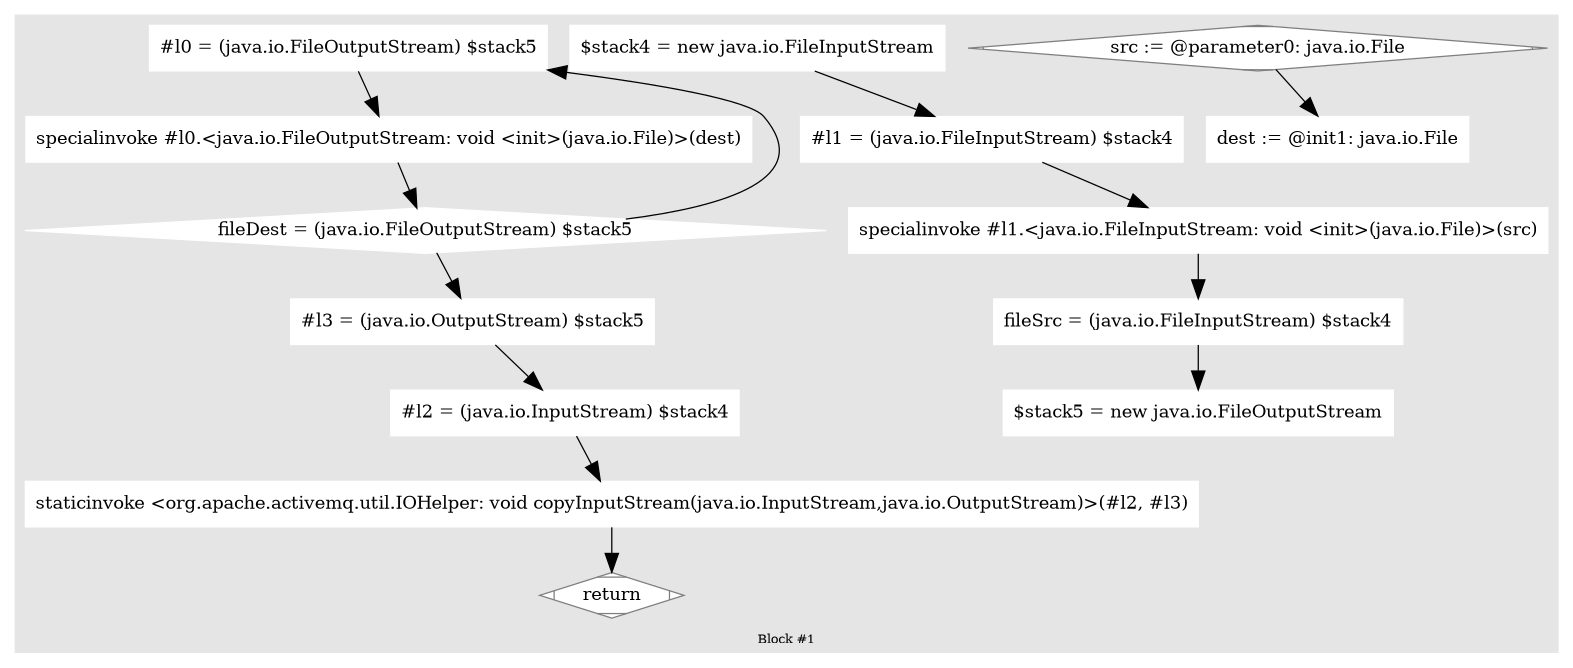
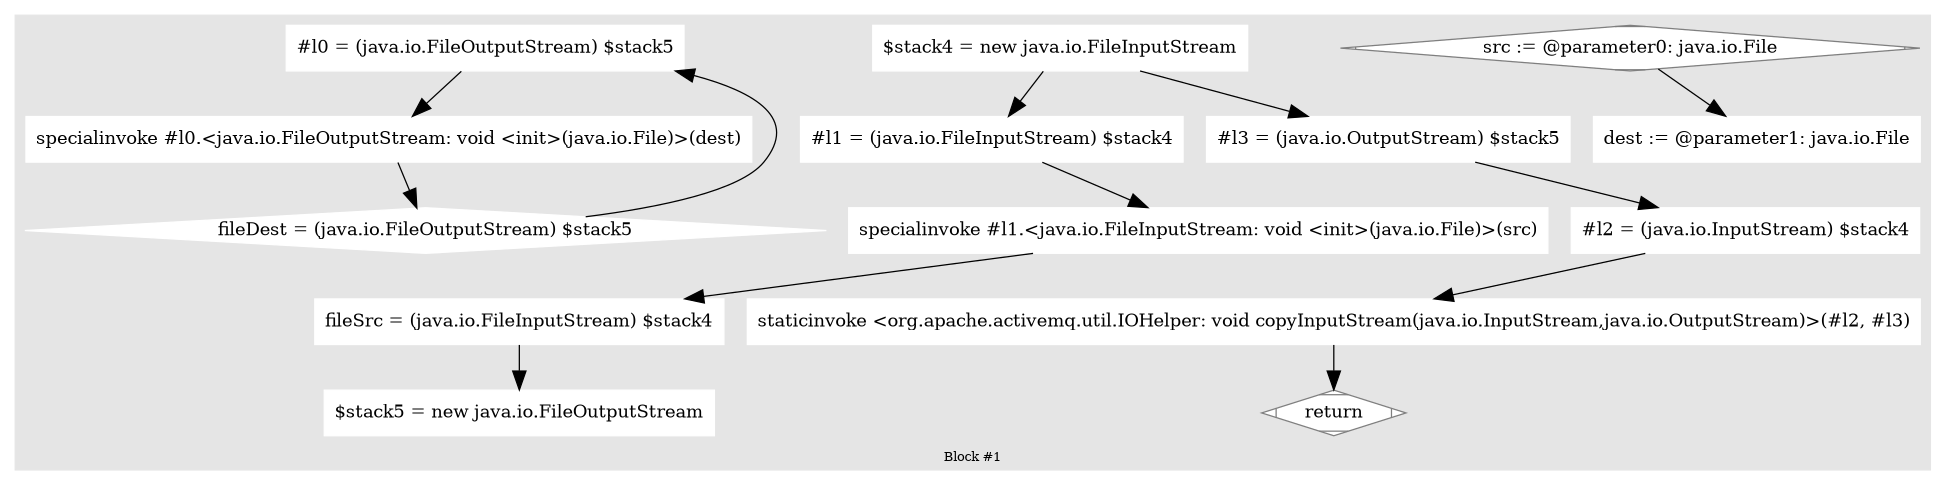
node "dest := @init1: java.io.File": label "dest := @init1: java.io.File" -> "dest := @parameter1: java.io.File"
edge "fileDest = (java.io.FileOutputStream) $stack5" -> "#l3 = (java.io.OutputStream) $stack5": now "$stack4 = new java.io.FileInputStream" -> "#l3 = (java.io.OutputStream) $stack5"
